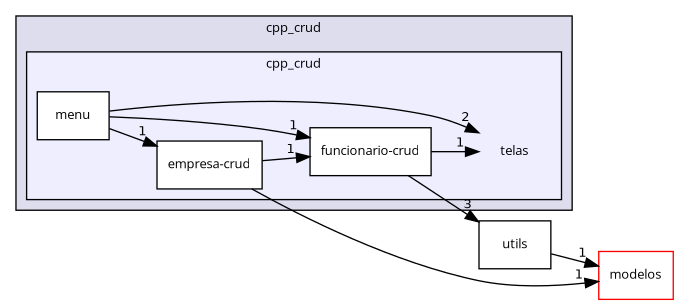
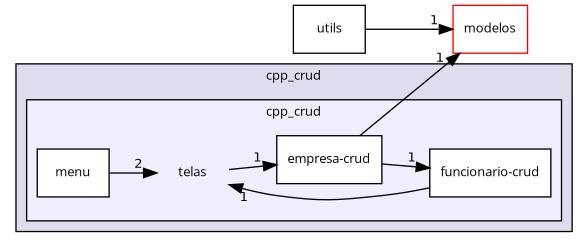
edge "menu" -> "funcionario-crud": removed
edge "menu" -> "empresa-crud": now "telas" -> "empresa-crud"
edge "funcionario-crud" -> "utils": removed
